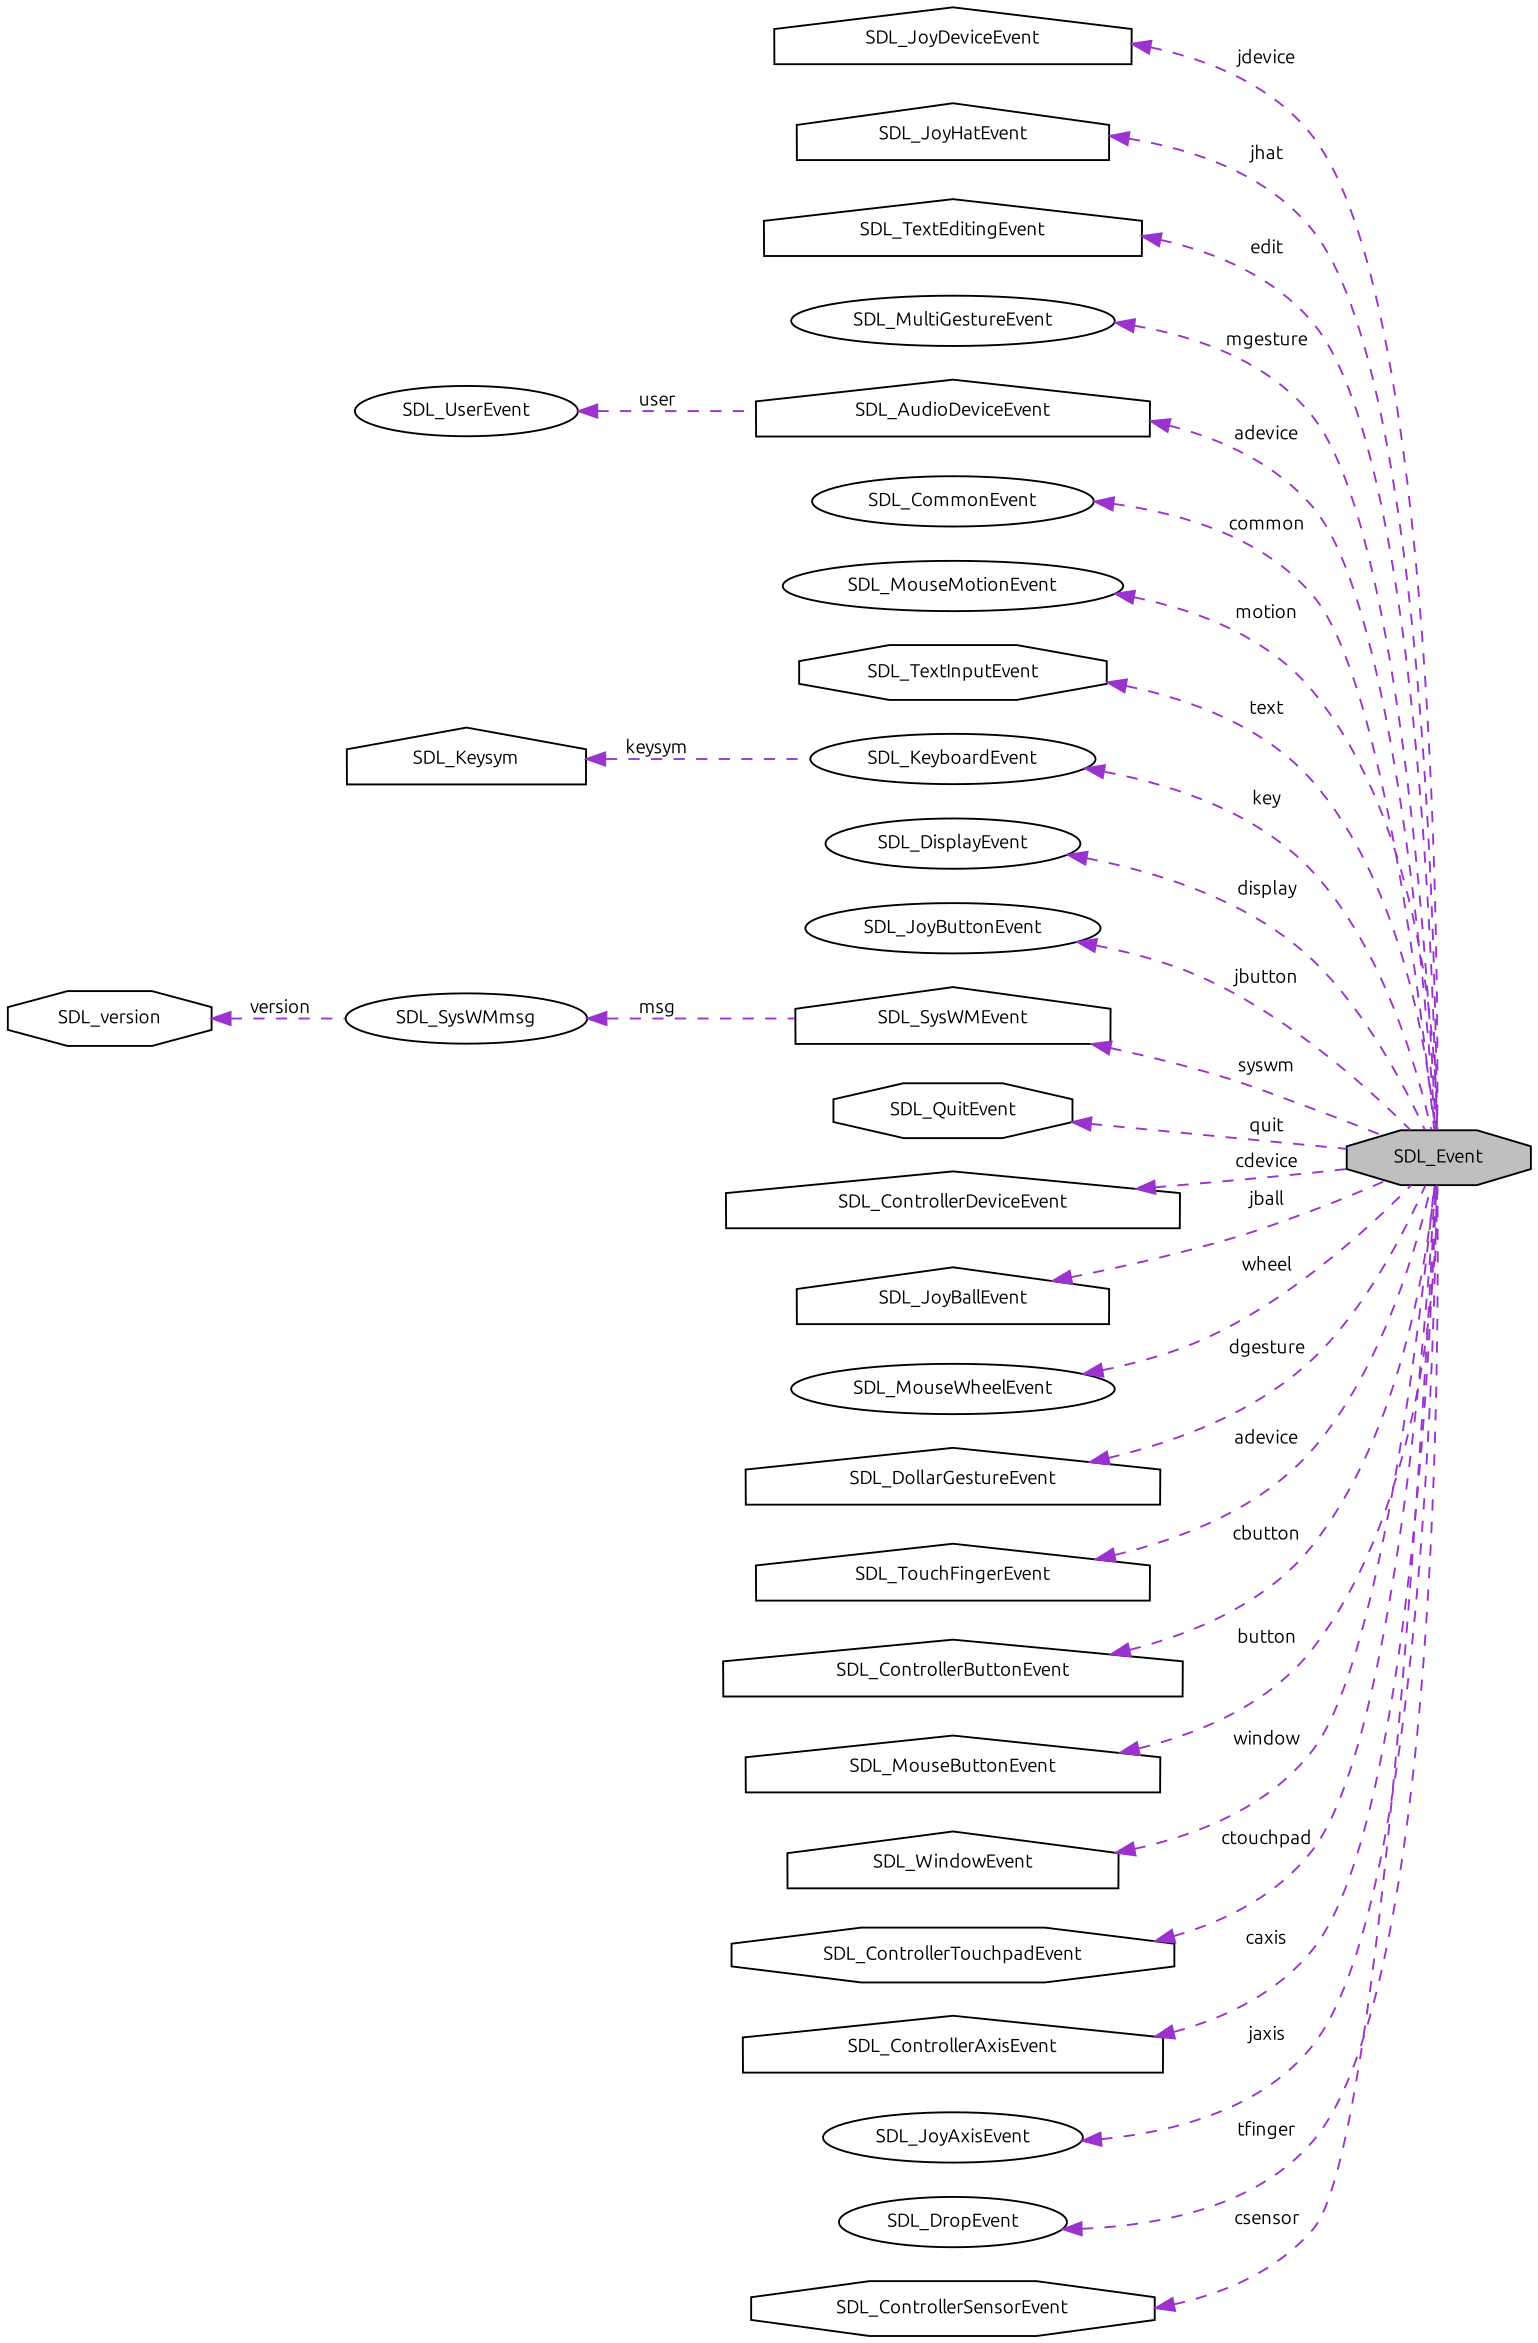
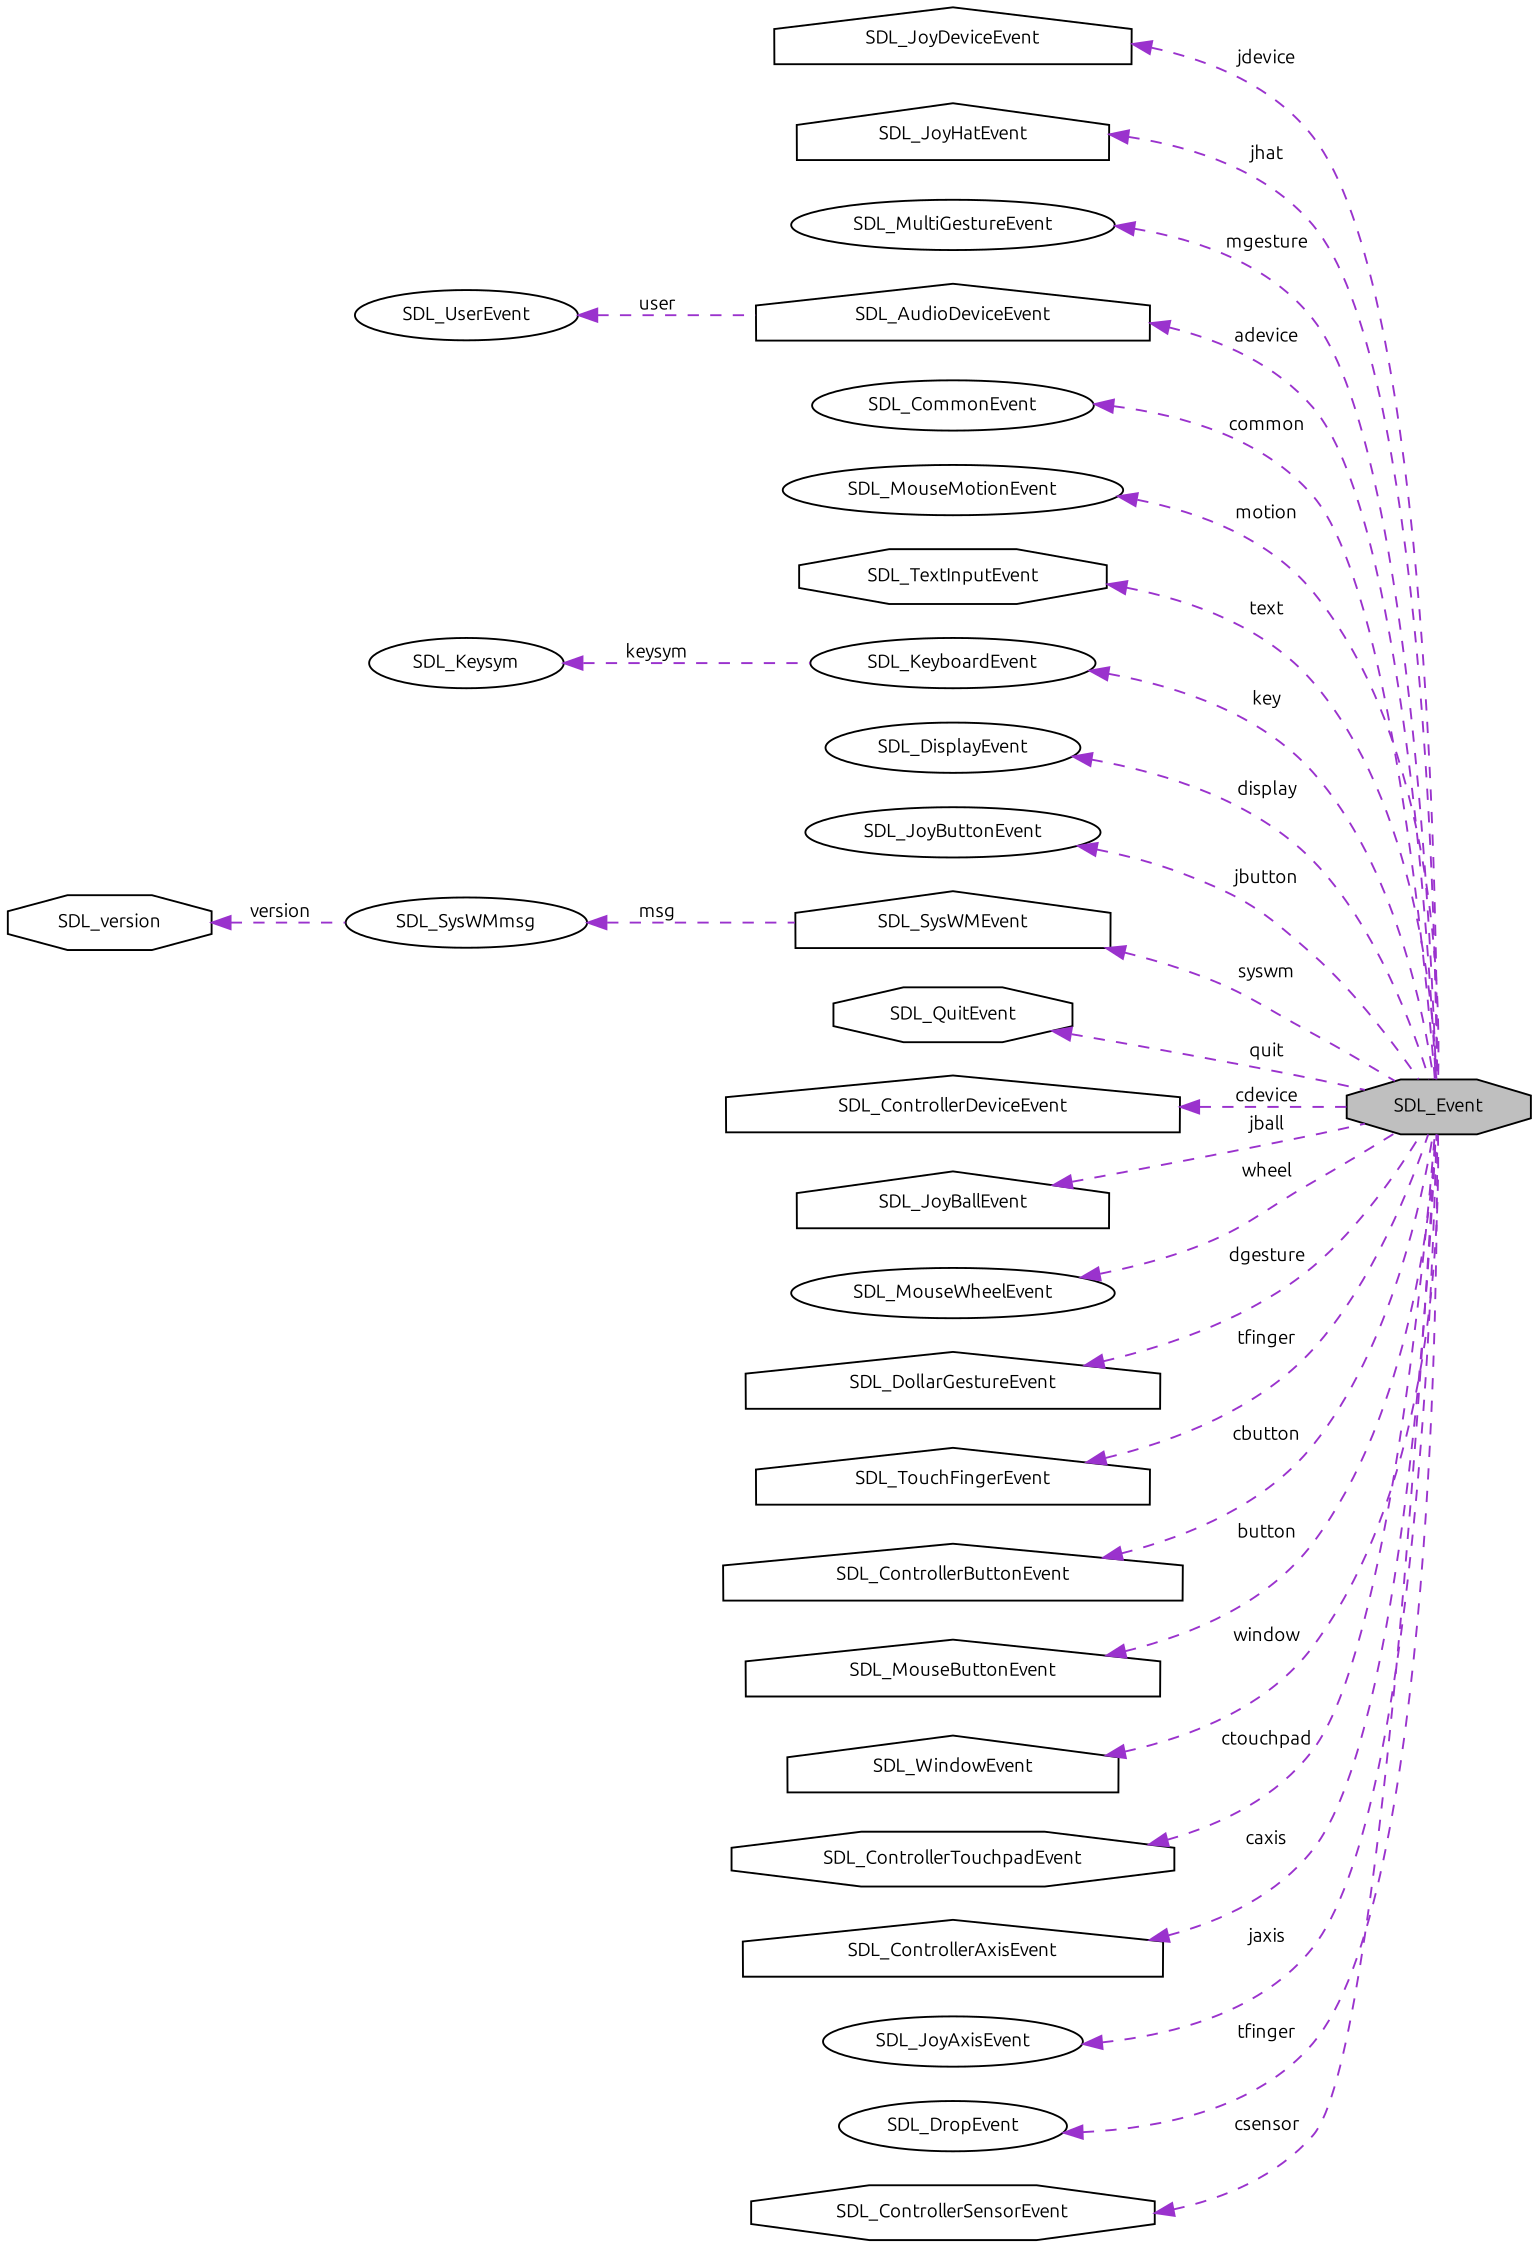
node "SDL_TextEditingEvent": removed
node "SDL_Keysym": shape house -> ellipse
edge "SDL_Event" -> "SDL_TouchFingerEvent": label " adevice" -> " tfinger"
